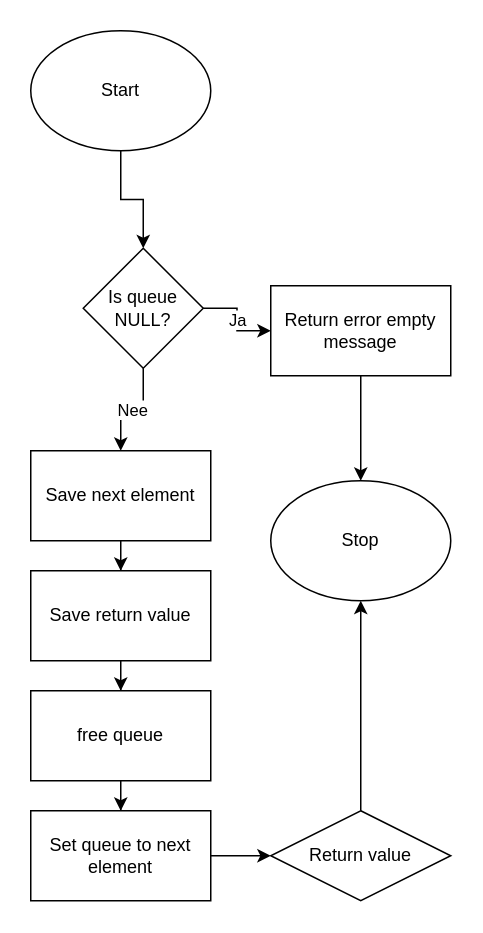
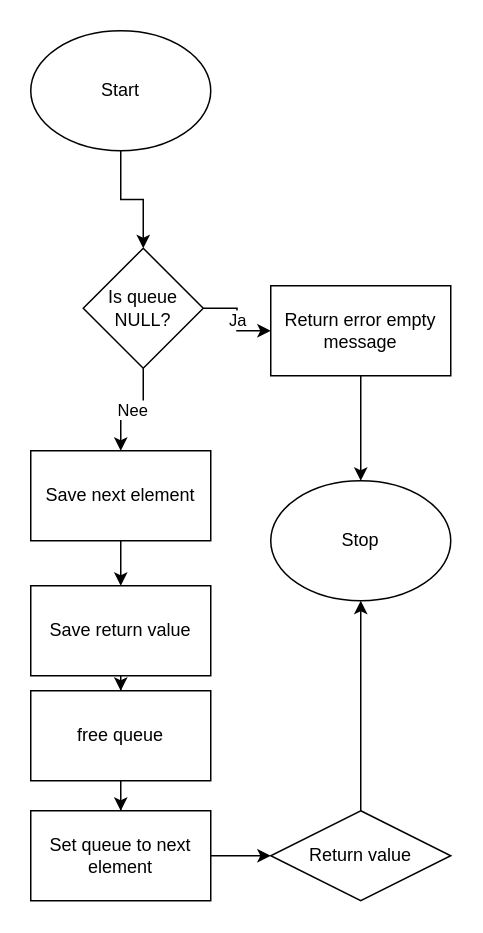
node "Save return value": moved (121, 616) -> (121, 631)
